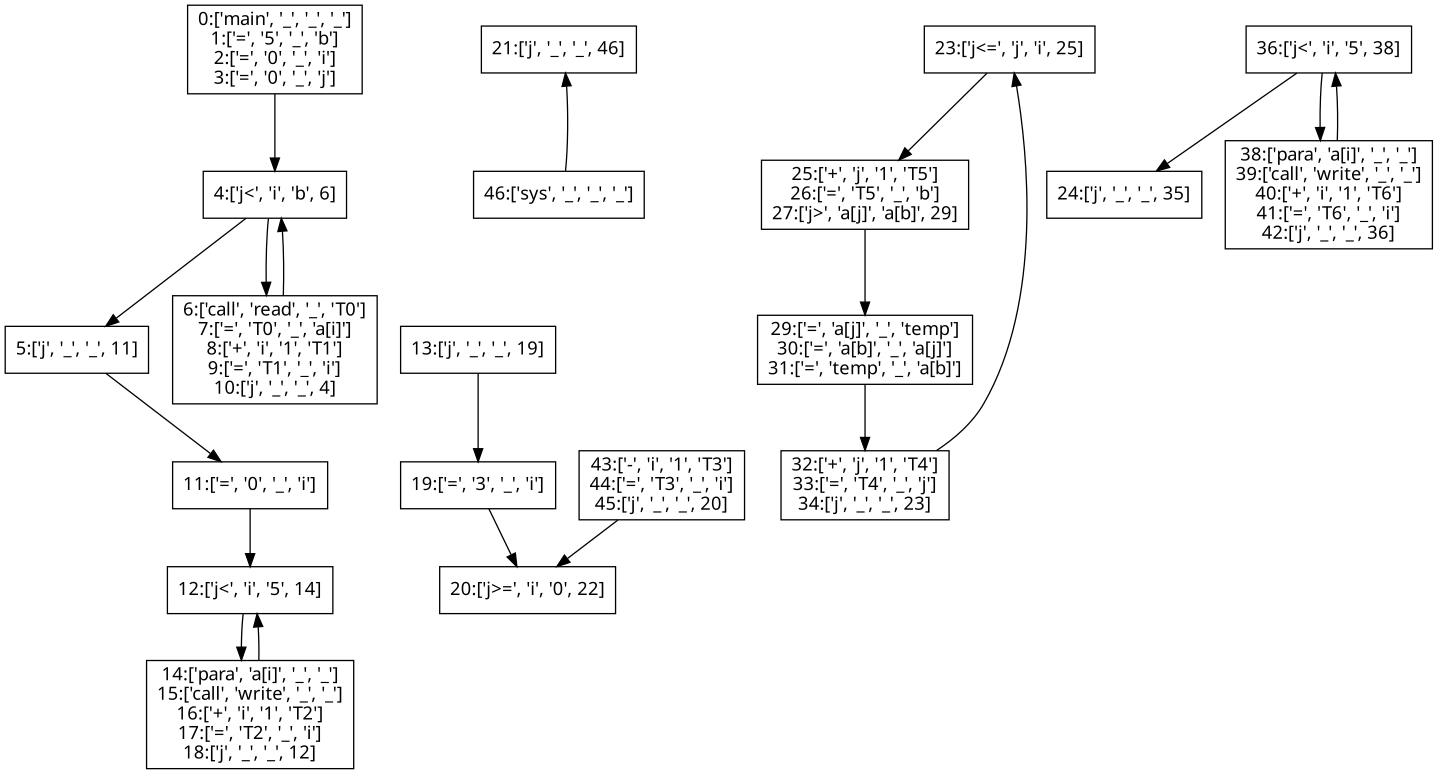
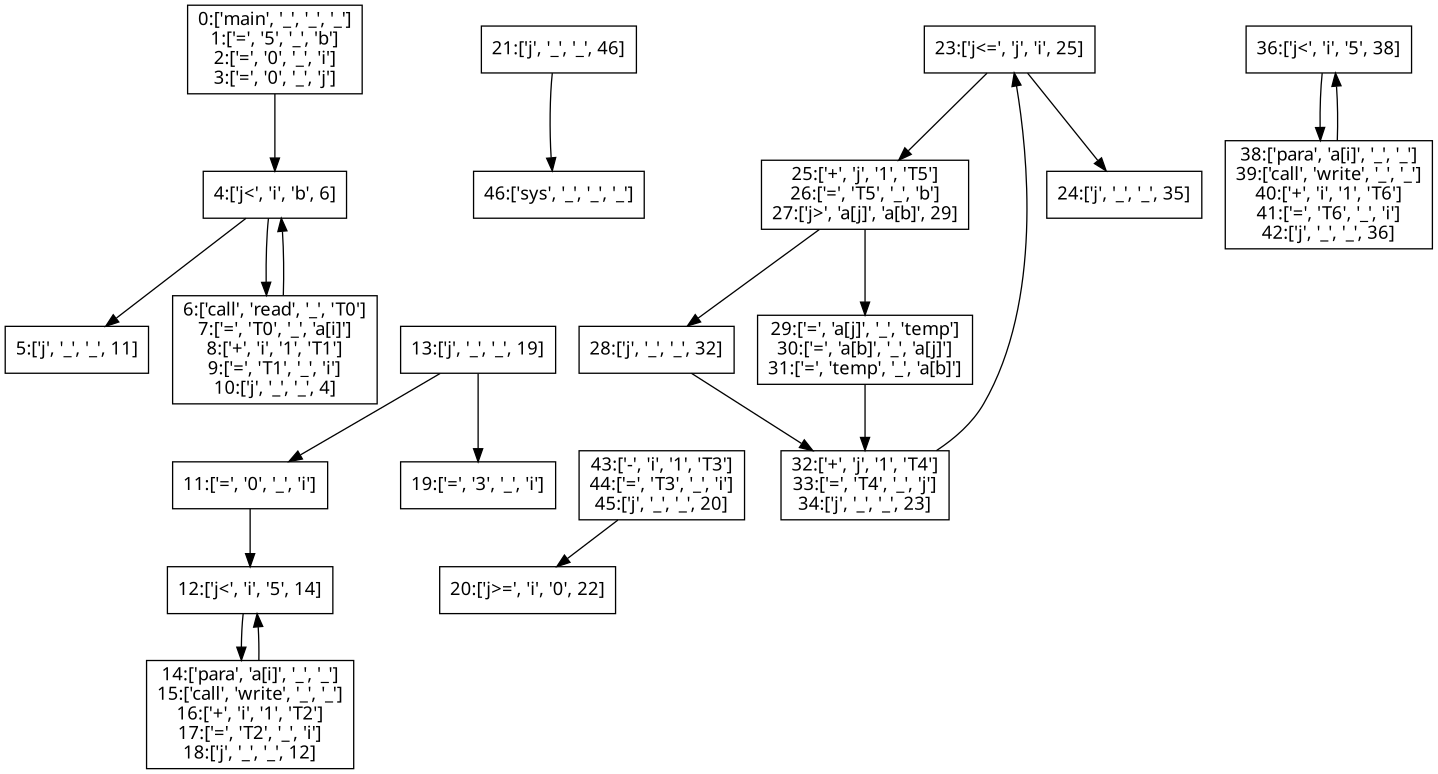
edge "36:['j<', 'i', '5', 38]" -> "24:['j', '_', '_', 35]": now "23:['j<=', 'j', 'i', 25]" -> "24:['j', '_', '_', 35]"
edge "46:['sys', '_', '_', '_']" -> "21:['j', '_', '_', 46]": reversed
node "28:['j', '_', '_', 32]": added
edge "5:['j', '_', '_', 11]" -> "11:['=', '0', '_', 'i']": now "13:['j', '_', '_', 19]" -> "11:['=', '0', '_', 'i']"
edge "19:['=', '3', '_', 'i']" -> "20:['j>=', 'i', '0', 22]": removed
